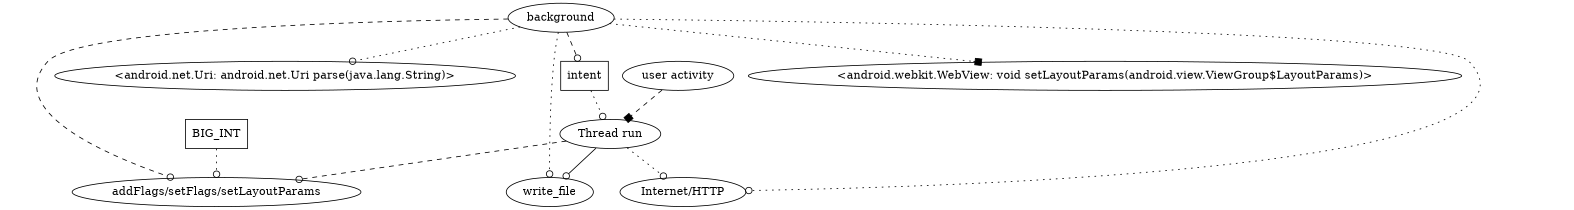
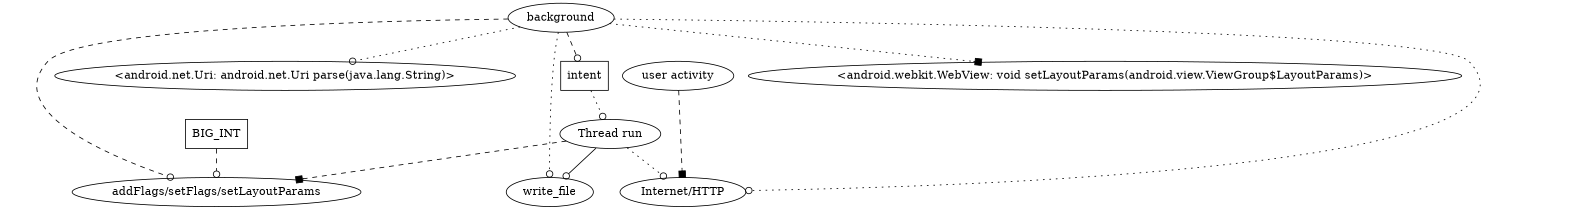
edge "user activity" -> "Thread run": now "user activity" -> "Internet/HTTP"
edge "BIG_INT" -> "addFlags/setFlags/setLayoutParams": style dotted -> dashed
edge "Thread run" -> "addFlags/setFlags/setLayoutParams": arrowhead odot -> box
